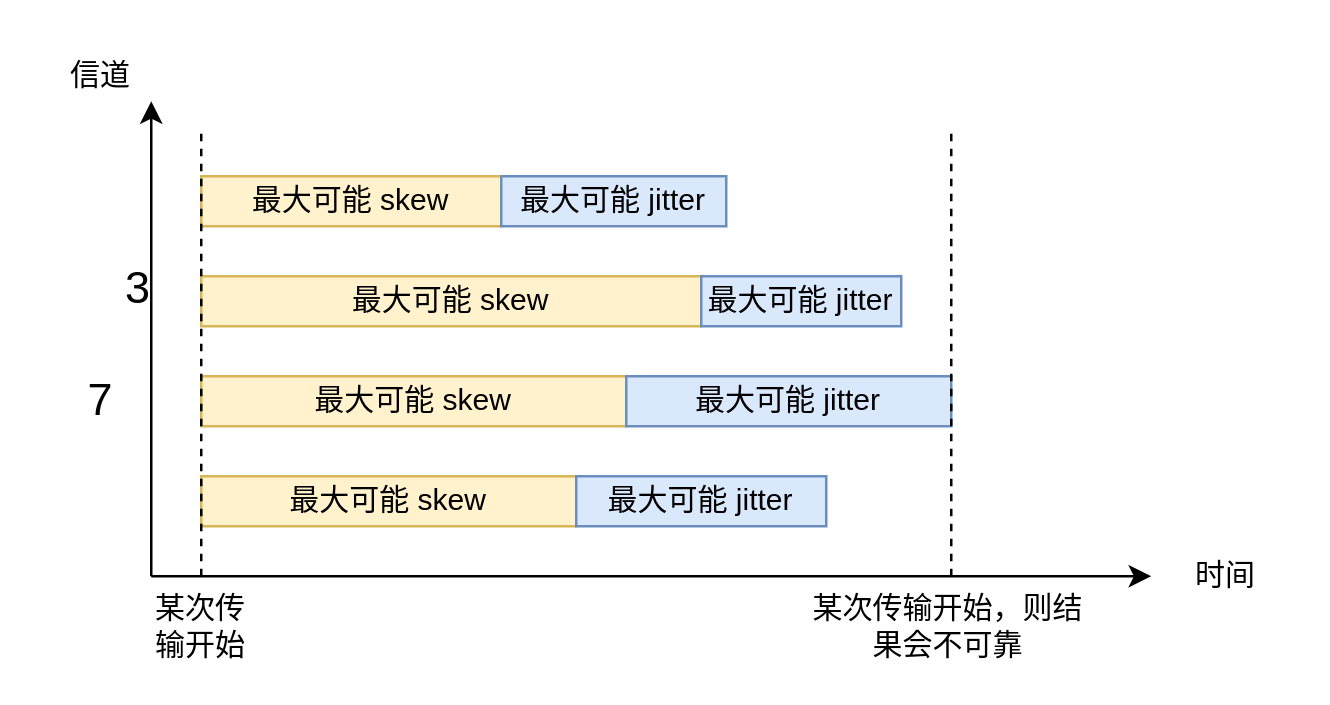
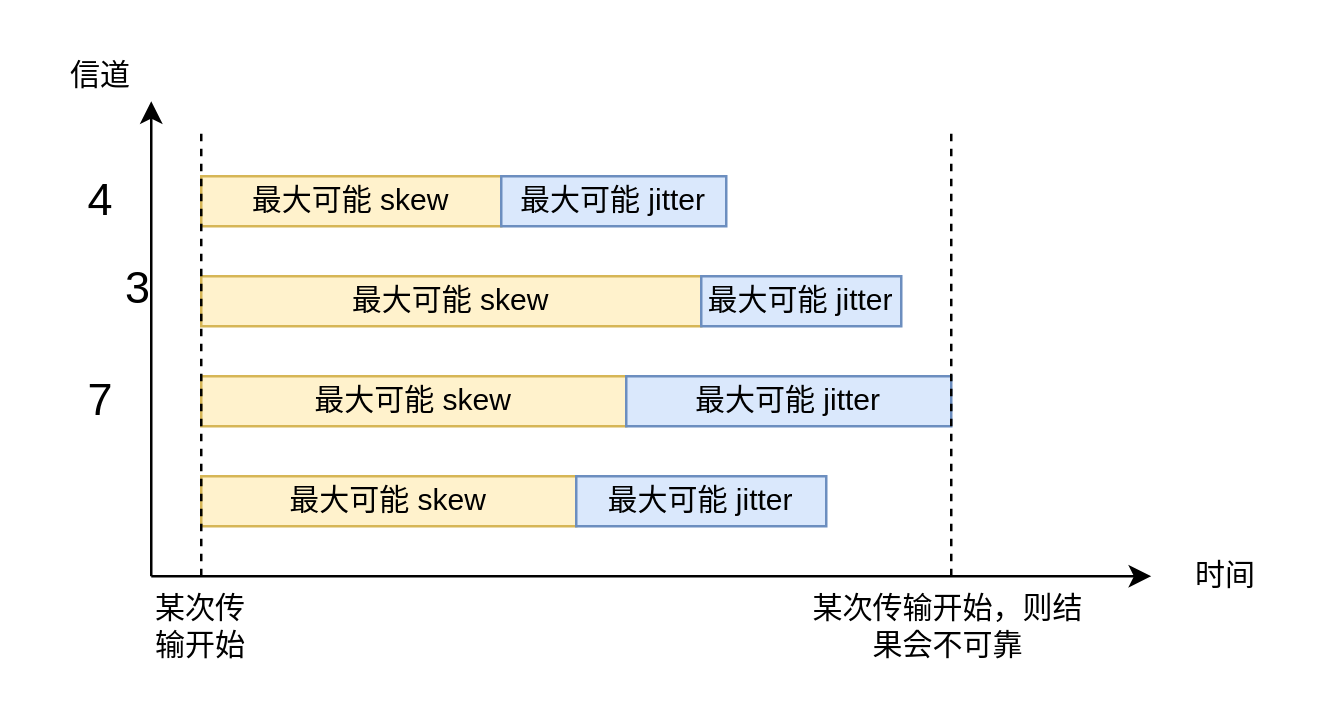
node "4": added
